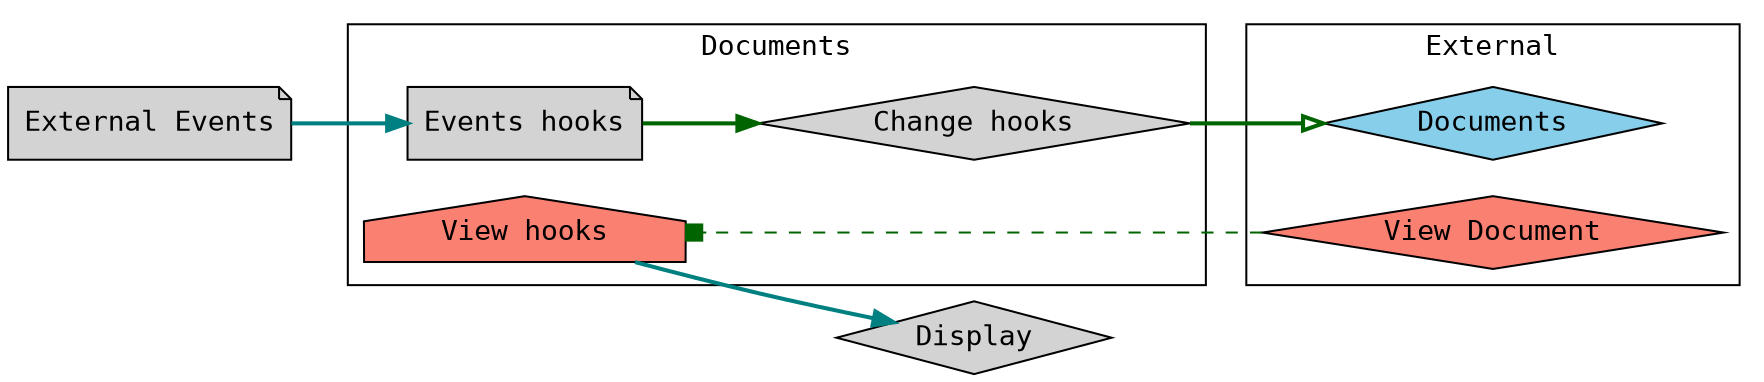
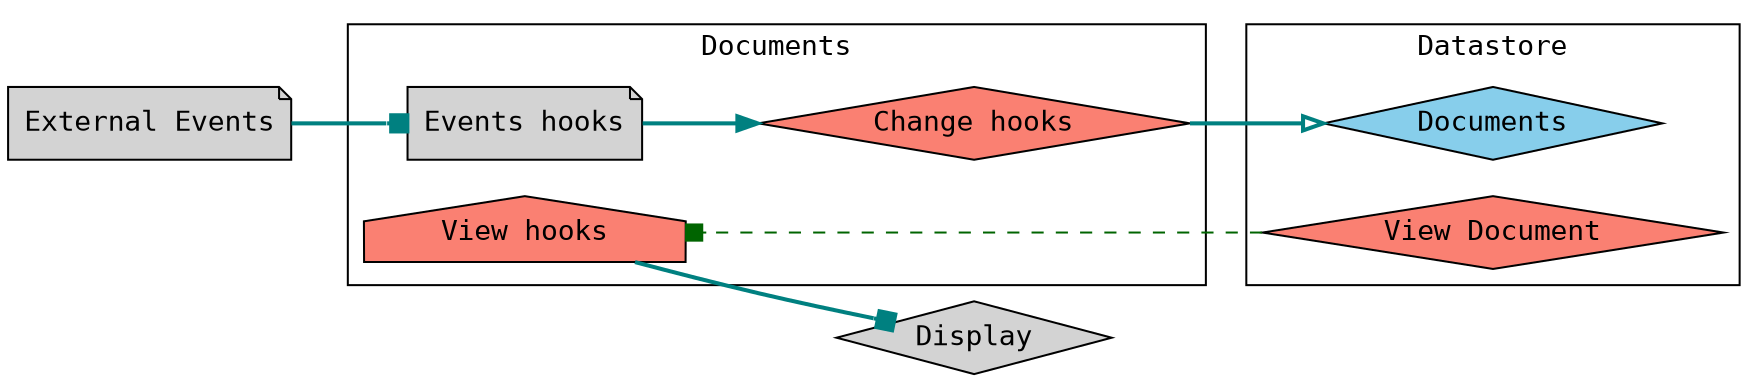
cluster "External": label "External" -> "Datastore"
edge "External Events" -> "Events hooks": arrowhead normal -> box
edge "Events hooks" -> "Change hooks": color darkgreen -> teal
node "Change hooks": fillcolor lightgrey -> salmon
edge "Change hooks" -> "Documents": color darkgreen -> teal
edge "View hooks" -> "Display": arrowhead normal -> box
